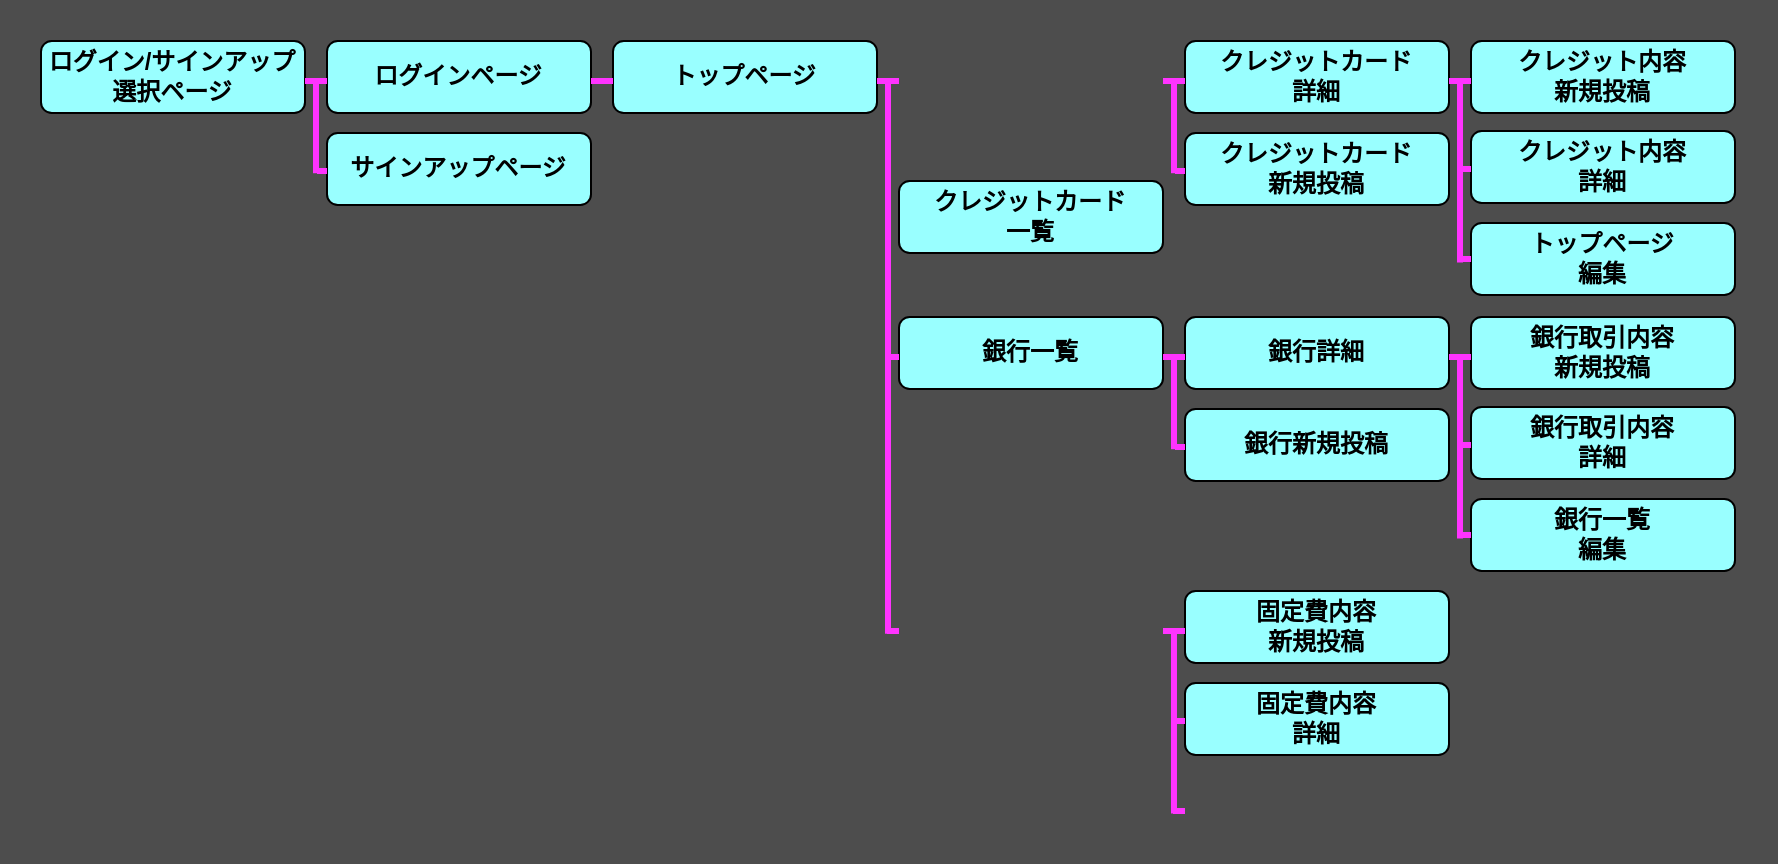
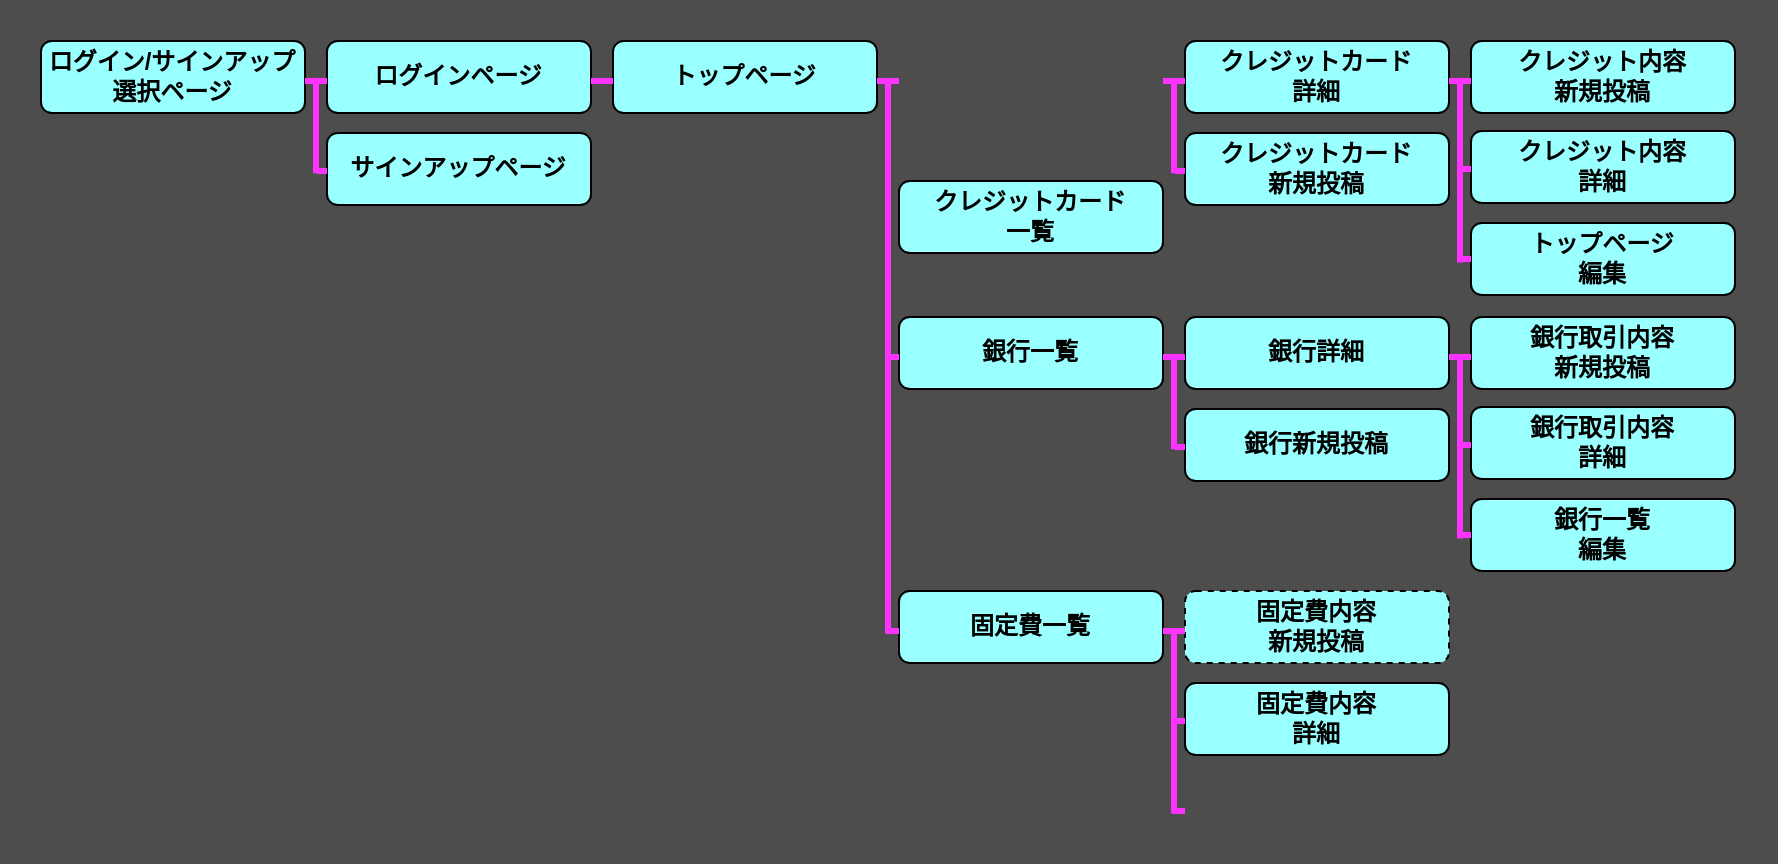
node "固定費一覧": added
node "固定費内容 新規投稿": style solid -> dashed
